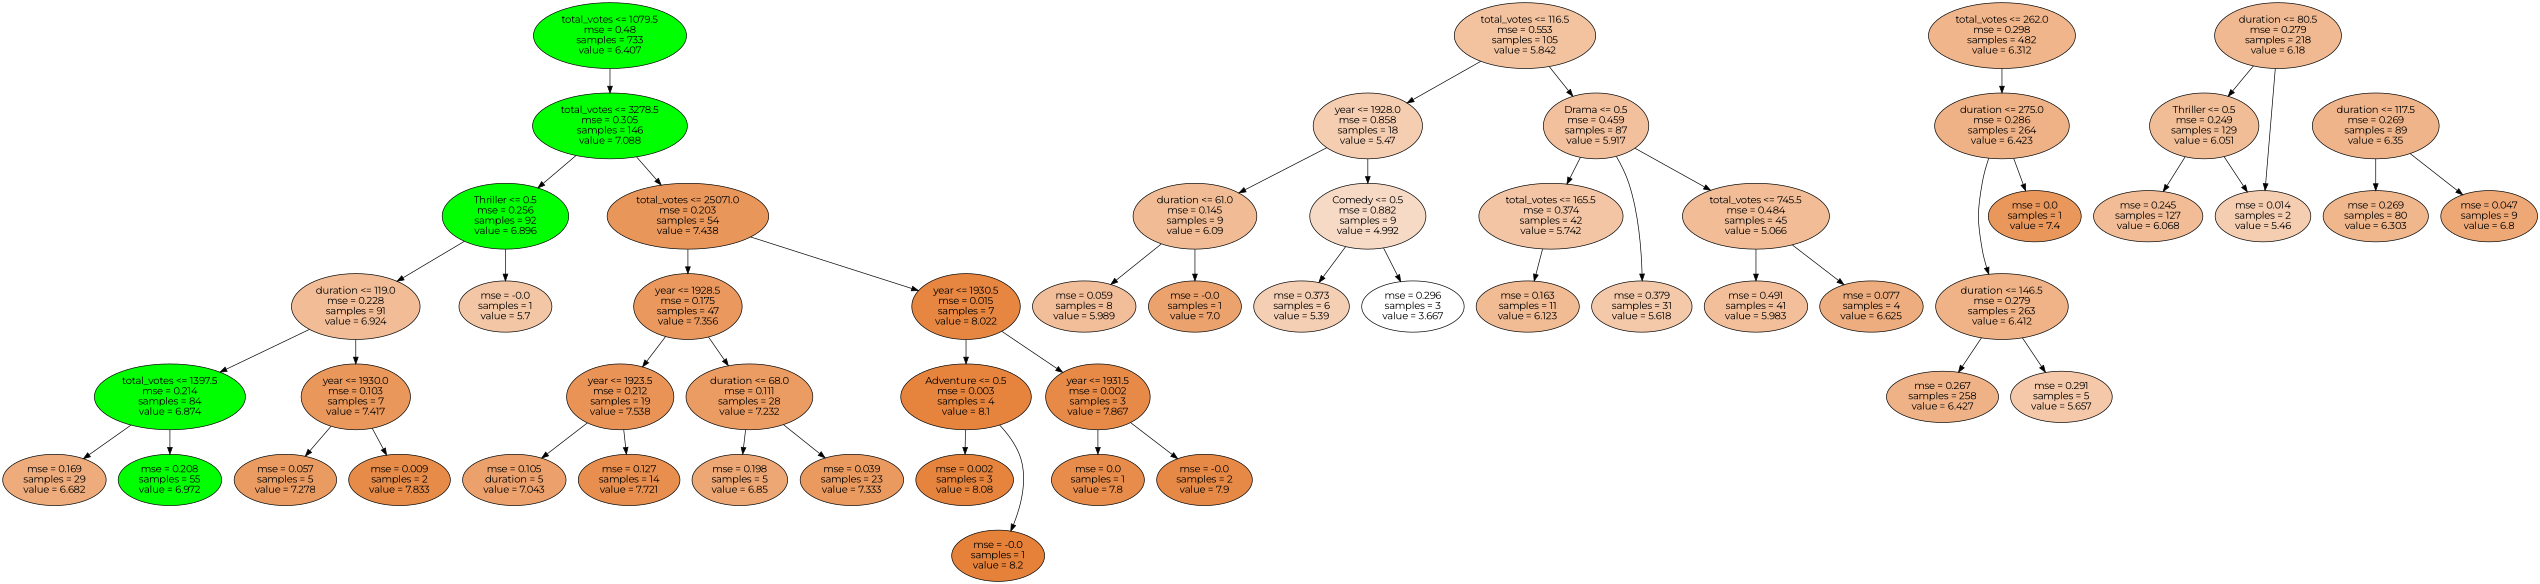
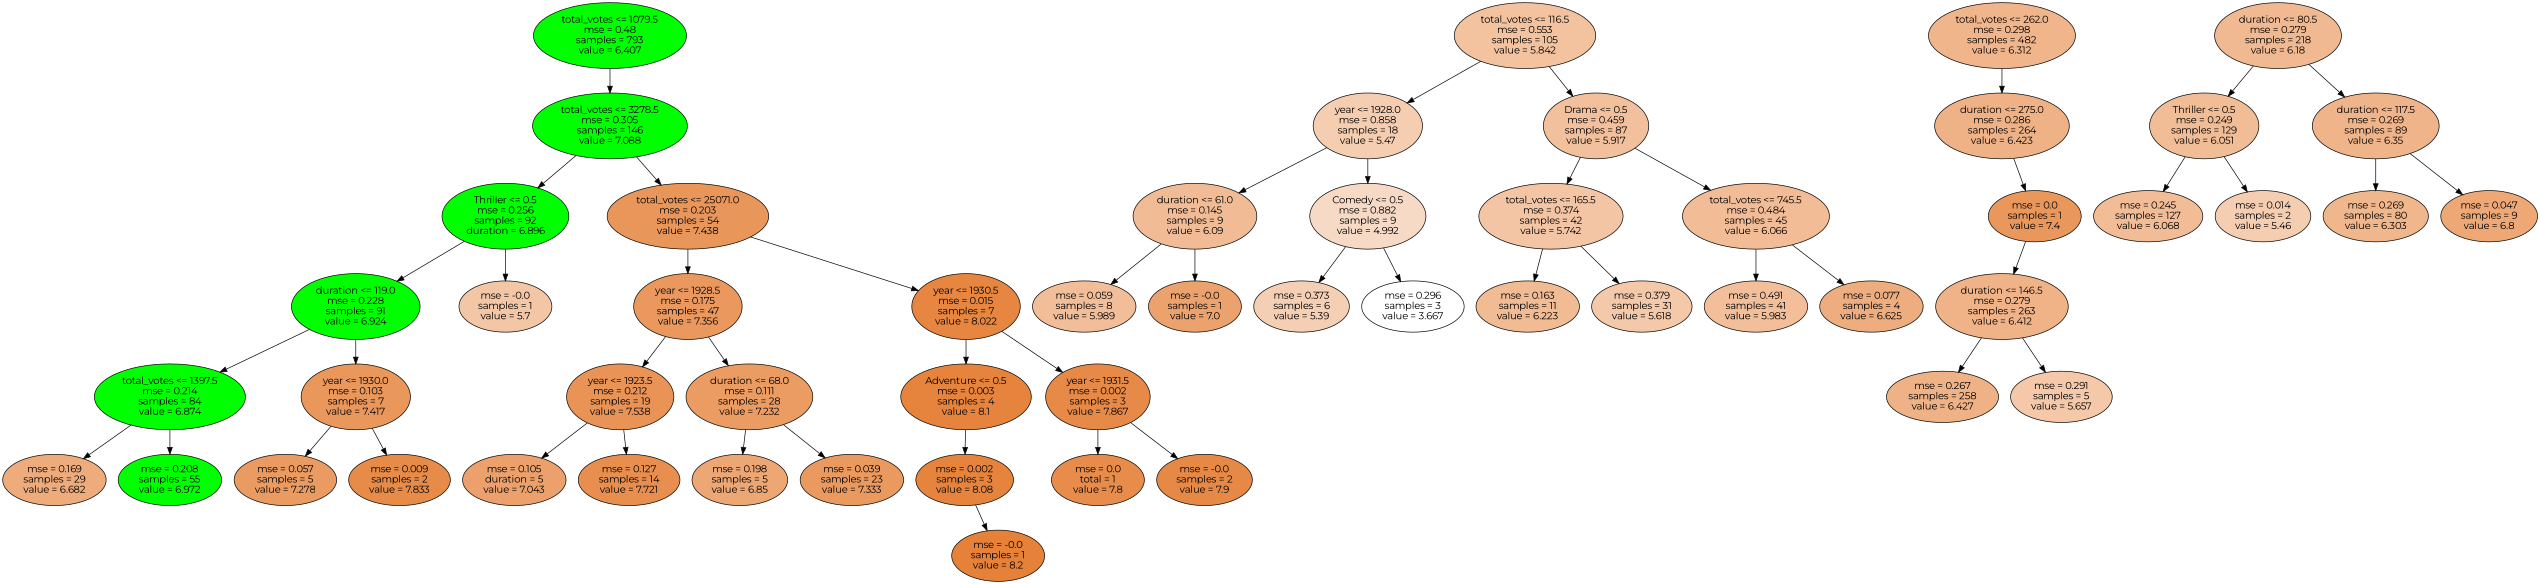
node "total_votes <= 1079.5 mse = 0.48 samples = 733 value = 6.407": label "total_votes <= 1079.5 mse = 0.48 samples = 733 value = 6.407" -> "total_votes <= 1079.5 mse = 0.48 samples = 793 value = 6.407"
edge "duration <= 80.5 mse = 0.279 samples = 218 value = 6.18" -> "mse = 0.014 samples = 2 value = 5.46": now "duration <= 80.5 mse = 0.279 samples = 218 value = 6.18" -> "duration <= 117.5 mse = 0.269 samples = 89 value = 6.35"
edge "Drama <= 0.5 mse = 0.459 samples = 87 value = 5.917" -> "mse = 0.379 samples = 31 value = 5.618": now "total_votes <= 165.5 mse = 0.374 samples = 42 value = 5.742" -> "mse = 0.379 samples = 31 value = 5.618"
edge "duration <= 275.0 mse = 0.286 samples = 264 value = 6.423" -> "duration <= 146.5 mse = 0.279 samples = 263 value = 6.412": now "mse = 0.0 samples = 1 value = 7.4" -> "duration <= 146.5 mse = 0.279 samples = 263 value = 6.412"
node "Thriller <= 0.5 mse = 0.256 samples = 92 value = 6.896": label "Thriller <= 0.5 mse = 0.256 samples = 92 value = 6.896" -> "Thriller <= 0.5 mse = 0.256 samples = 92 duration = 6.896"
node "total_votes <= 745.5 mse = 0.484 samples = 45 value = 5.066": label "total_votes <= 745.5 mse = 0.484 samples = 45 value = 5.066" -> "total_votes <= 745.5 mse = 0.484 samples = 45 value = 6.066"
node "duration <= 119.0 mse = 0.228 samples = 91 value = 6.924": fillcolor #f1bc96 -> green
node "mse = 0.163 samples = 11 value = 6.123": label "mse = 0.163 samples = 11 value = 6.123" -> "mse = 0.163 samples = 11 value = 6.223"
edge "Adventure <= 0.5 mse = 0.003 samples = 4 value = 8.1" -> "mse = -0.0 samples = 1 value = 8.2": now "mse = 0.002 samples = 3 value = 8.08" -> "mse = -0.0 samples = 1 value = 8.2"
node "mse = 0.0 samples = 1 value = 7.8": label "mse = 0.0 samples = 1 value = 7.8" -> "mse = 0.0 total = 1 value = 7.8"
